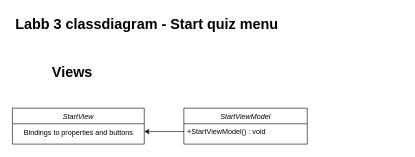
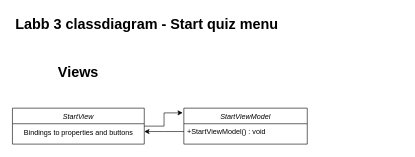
node "Views": moved (72, 72) -> (78, 72)
edge "StartView" -> "StartViewModel": added
